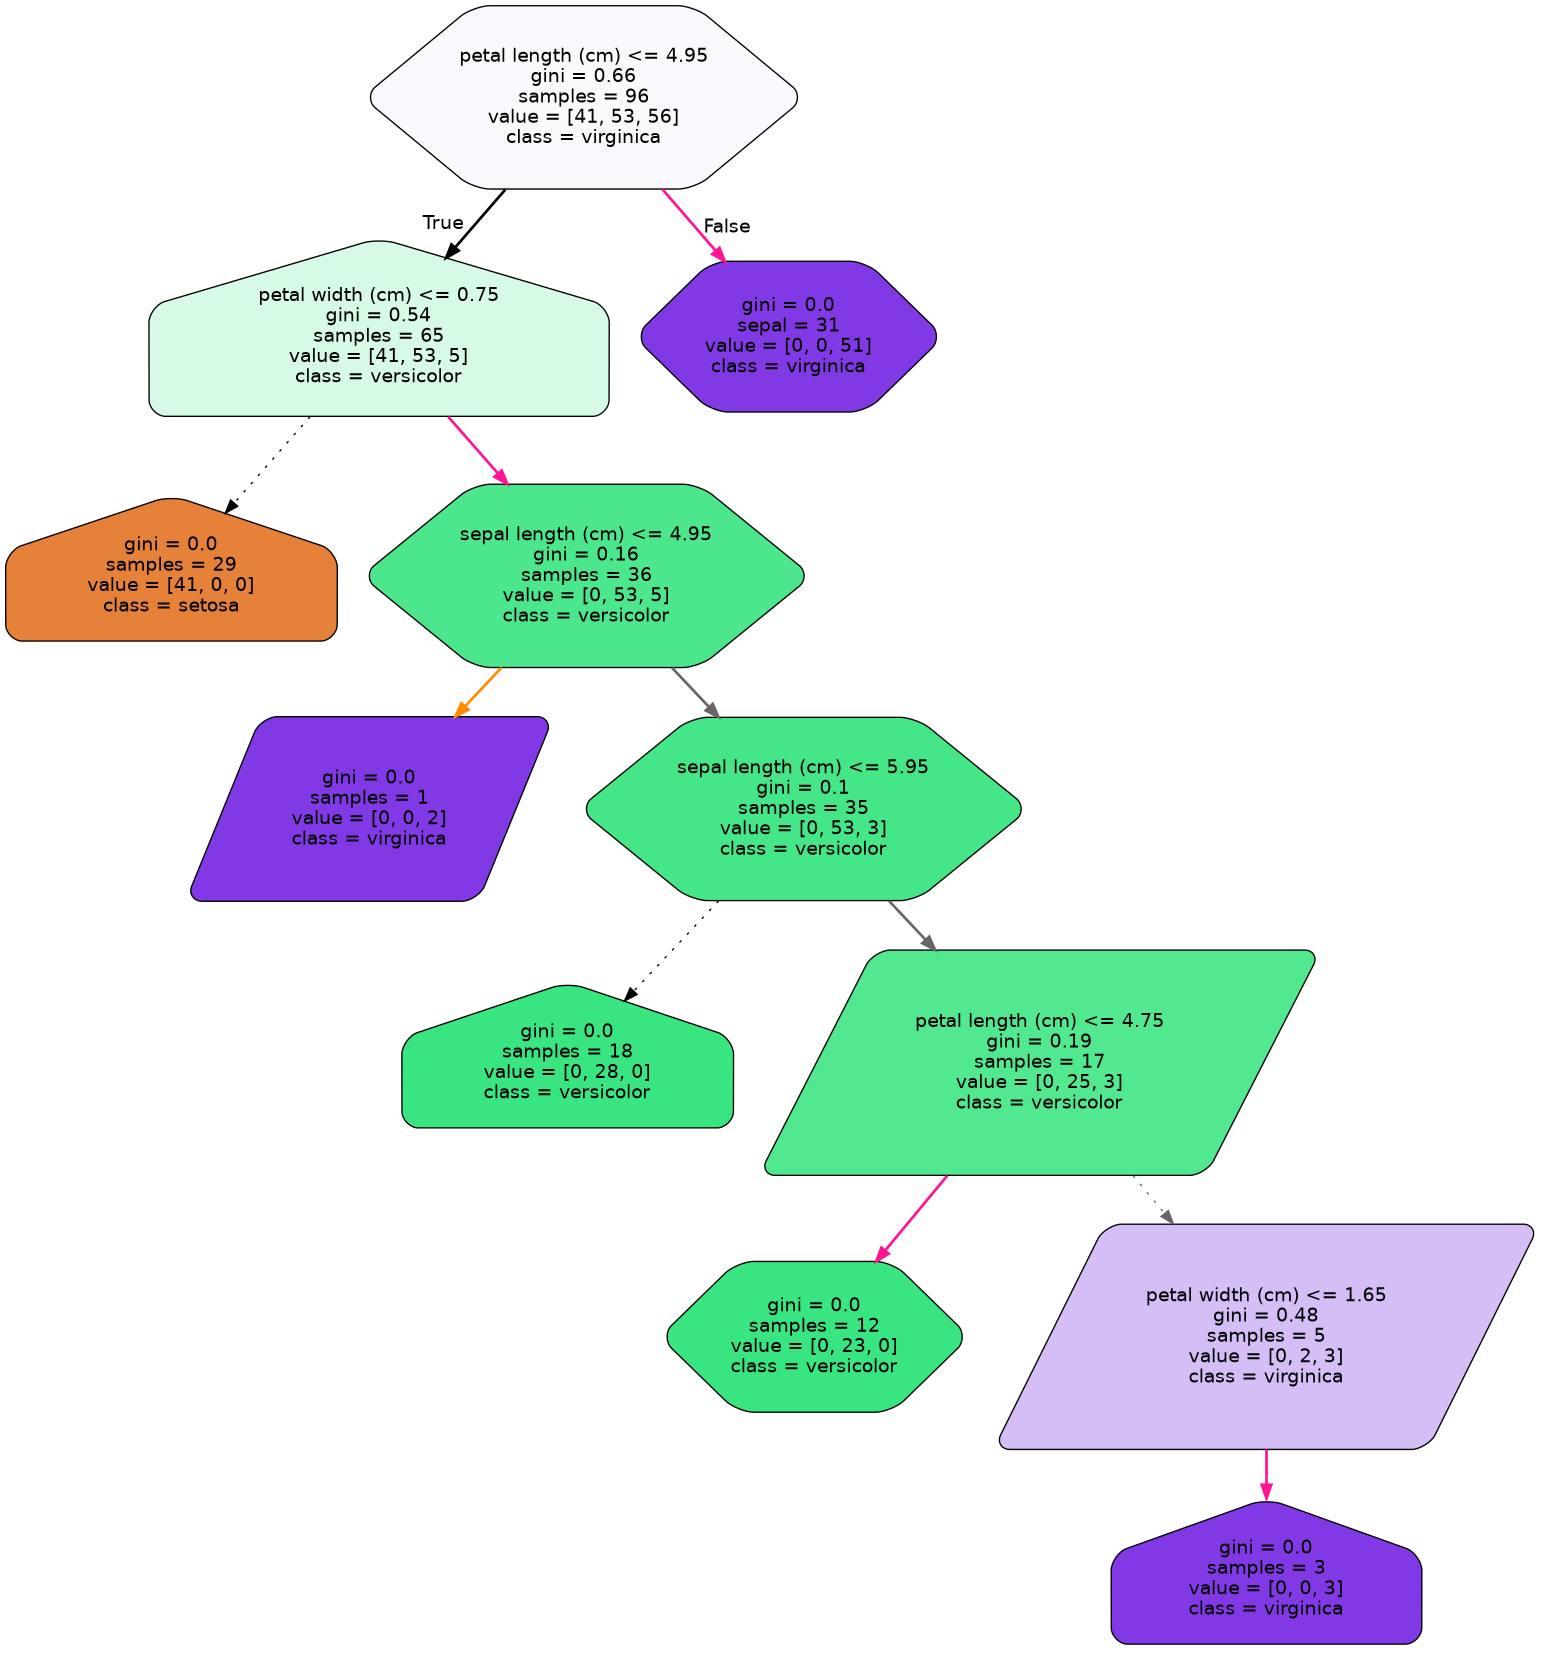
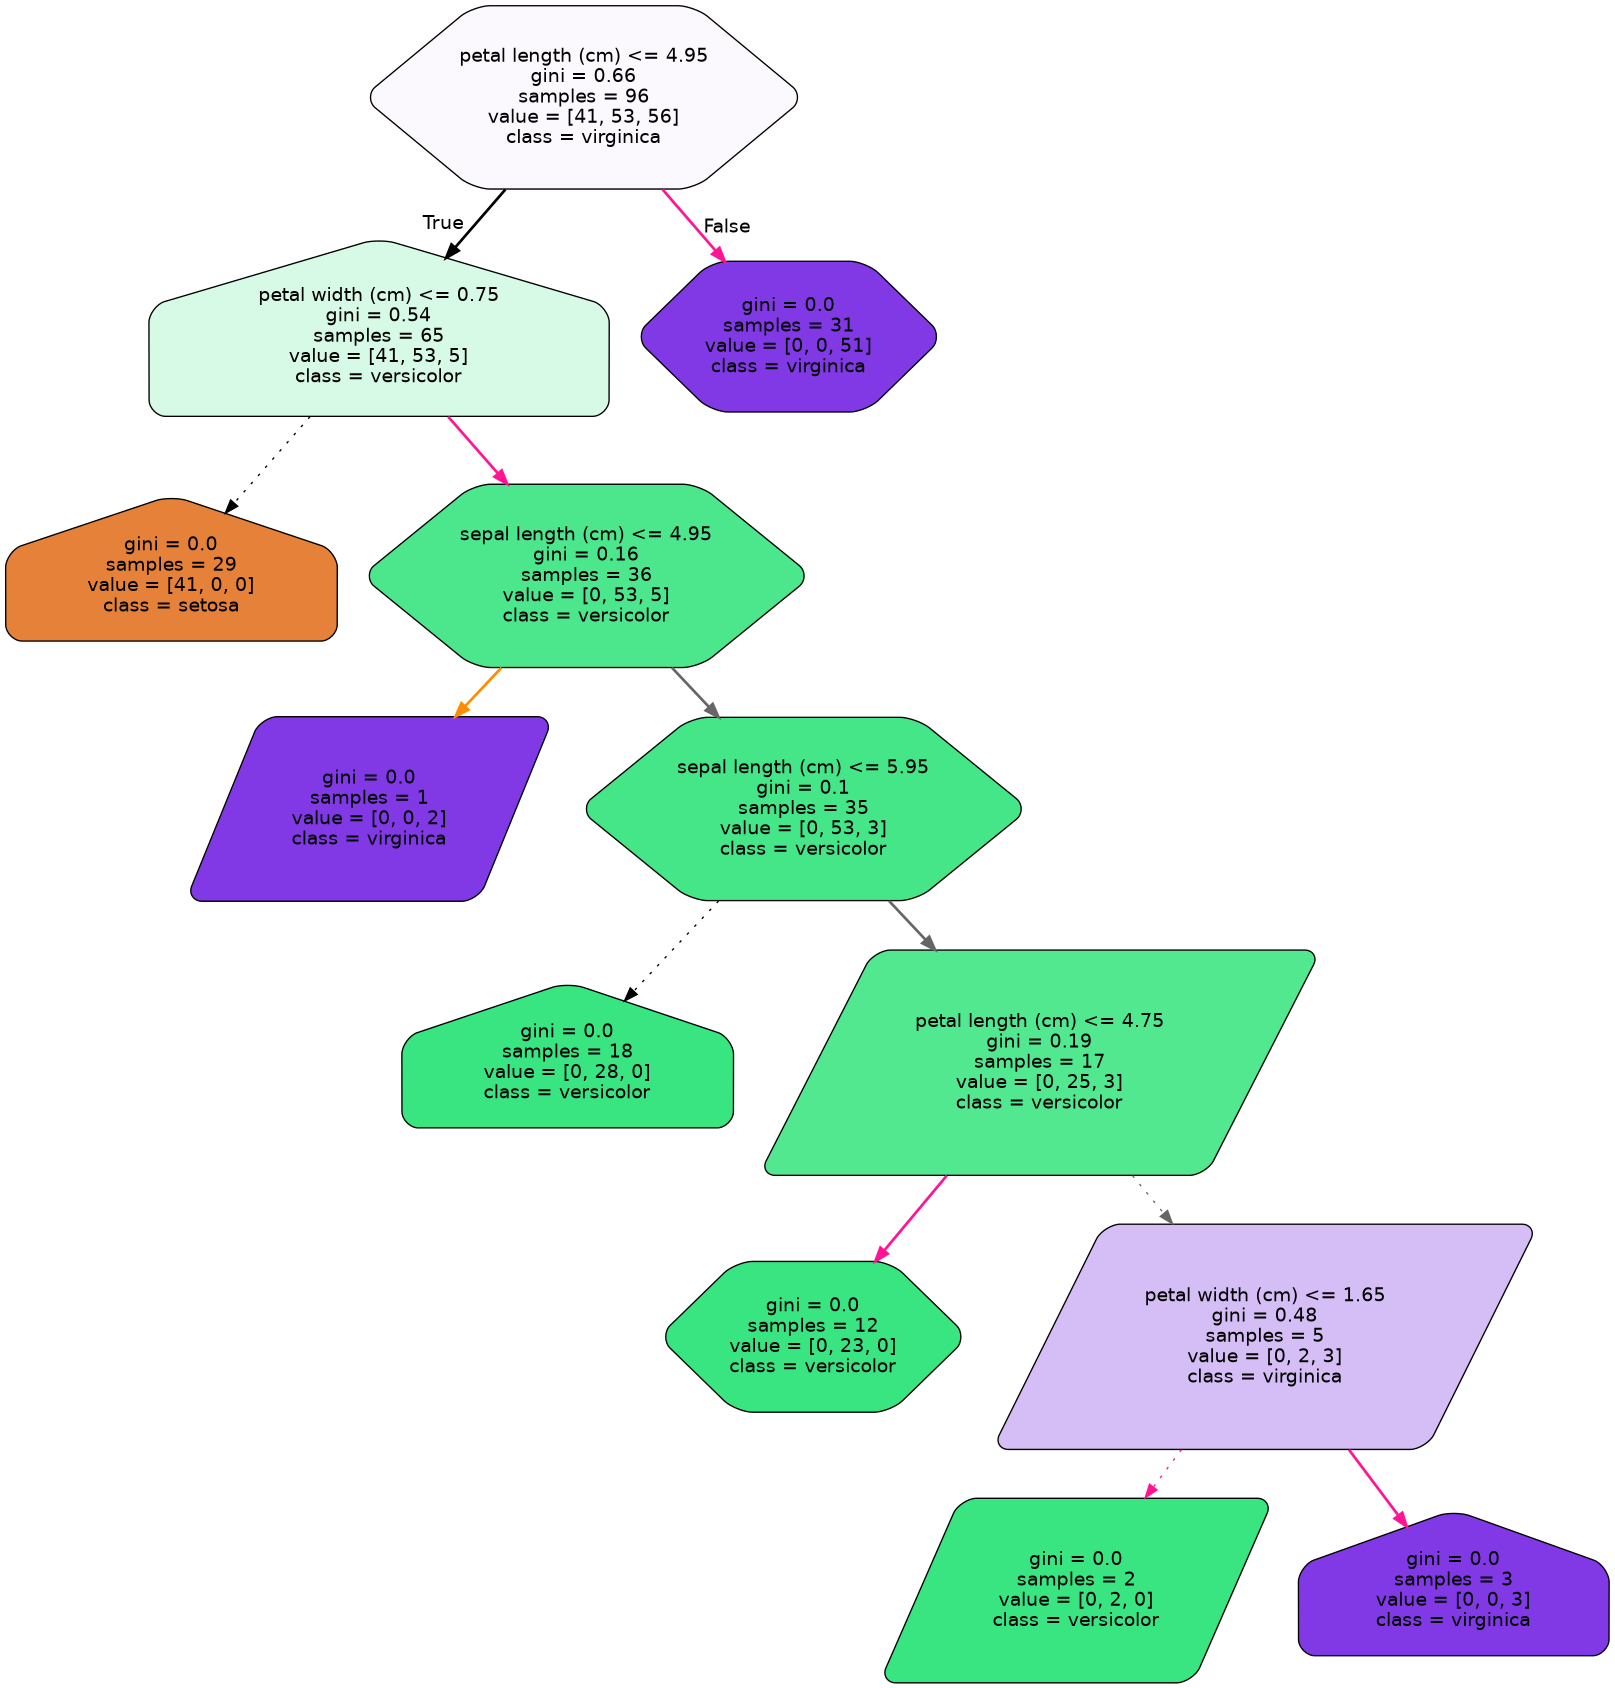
node "gini = 0.0 sepal = 31 value = [0, 0, 51] class = virginica": label "gini = 0.0 sepal = 31 value = [0, 0, 51] class = virginica" -> "gini = 0.0 samples = 31 value = [0, 0, 51] class = virginica"
node "gini = 0.0 samples = 2 value = [0, 2, 0] class = versicolor": added
